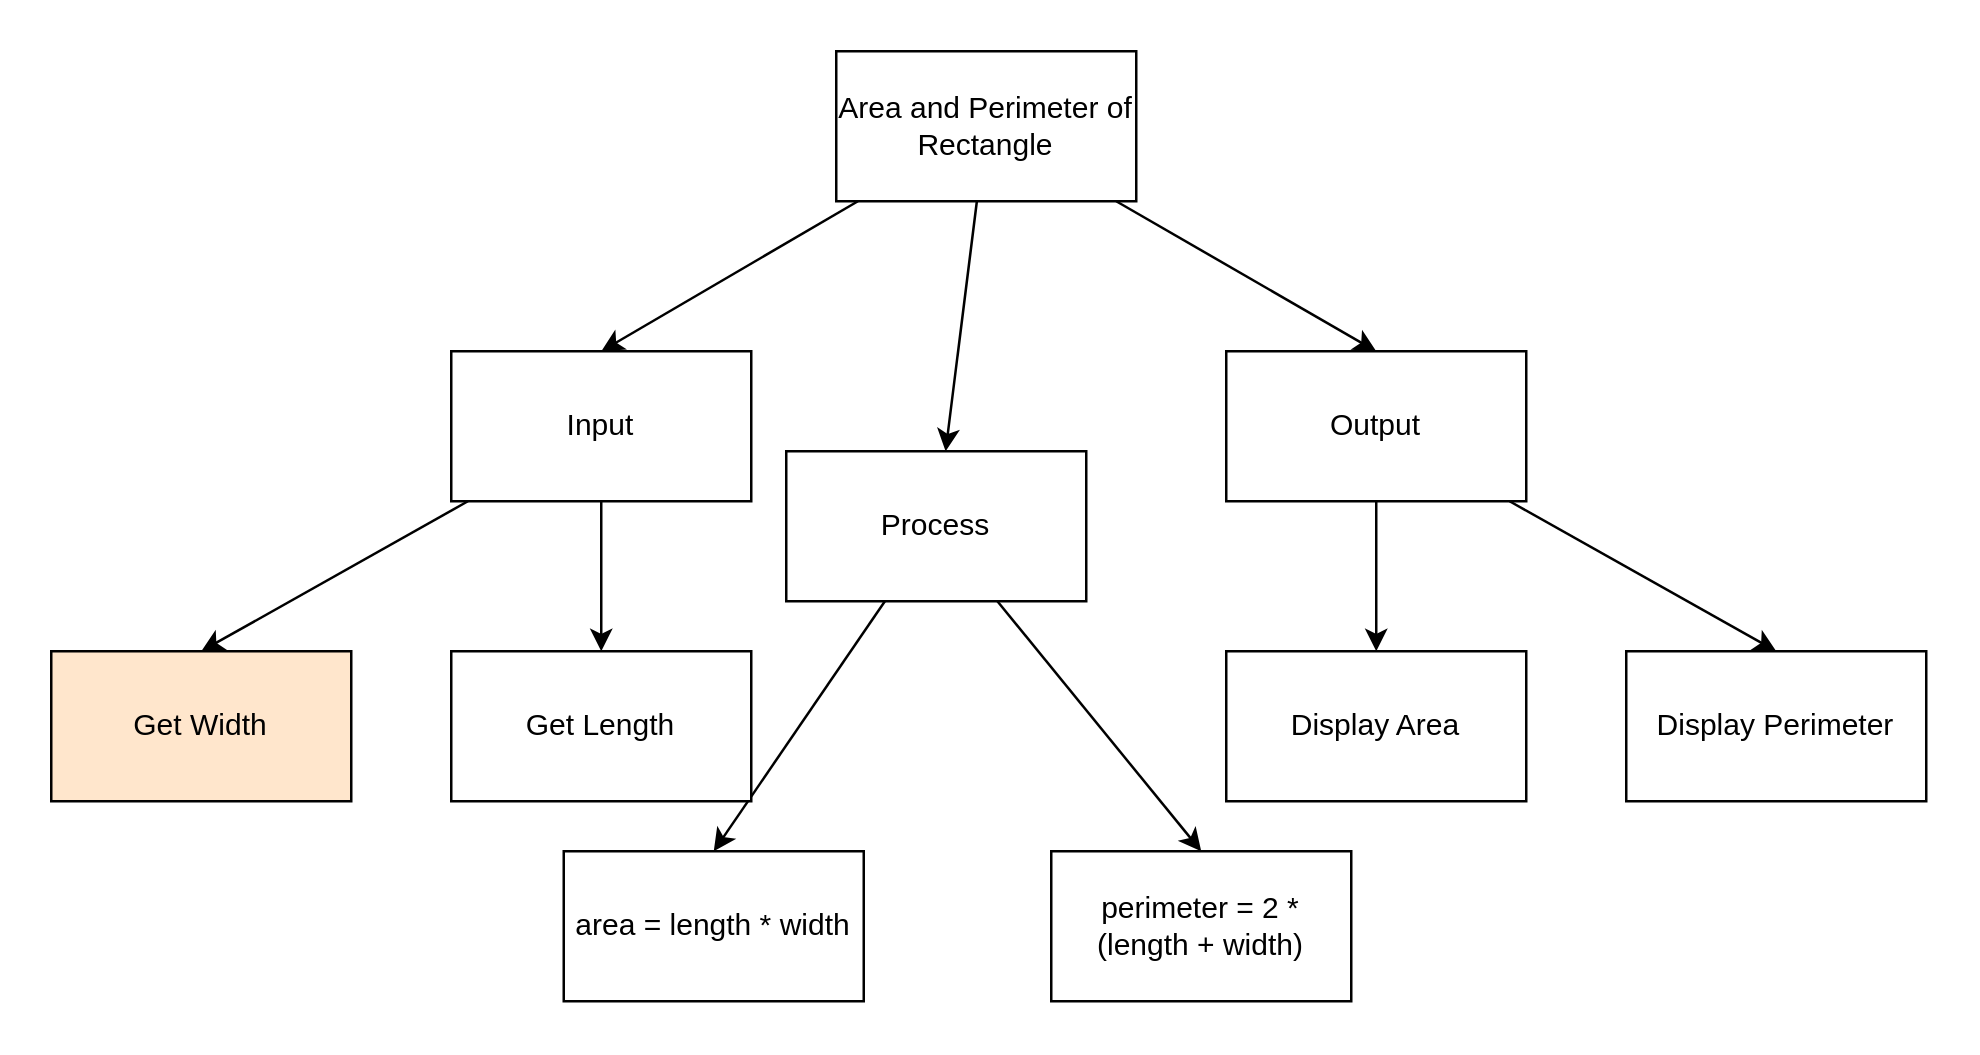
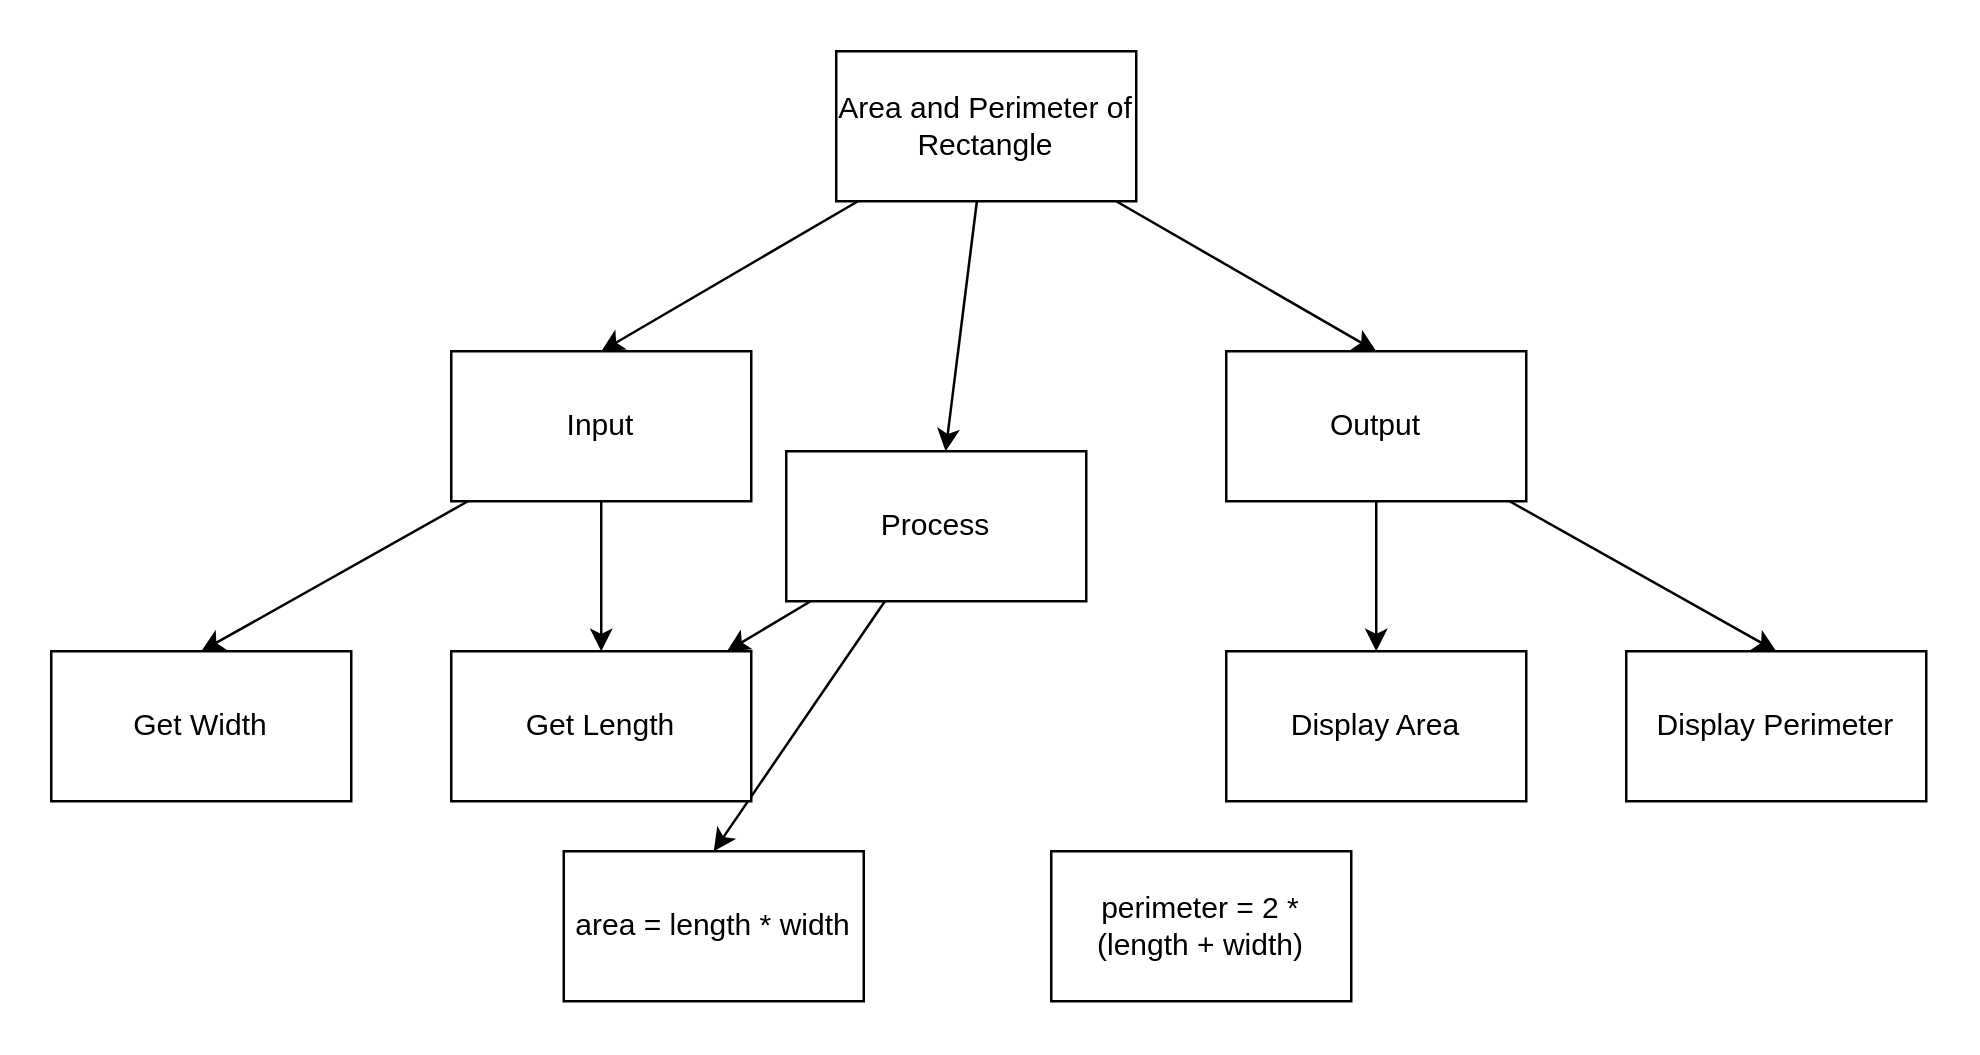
edge "Process" -> "perimeter = 2 * (length + width)": now "Process" -> "Get Length"
node "Get Width": fillcolor #ffe6cc -> #ffffff
